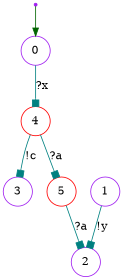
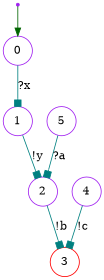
edge "0" -> "4": now "0" -> "1"
node "4": color red -> purple
edge "4" -> "5": removed, label "?a"
node "3": color purple -> red
node "5": color red -> purple
edge "2" -> "3": added, label "!b"
